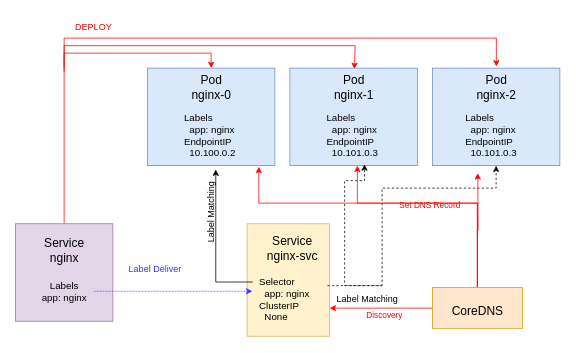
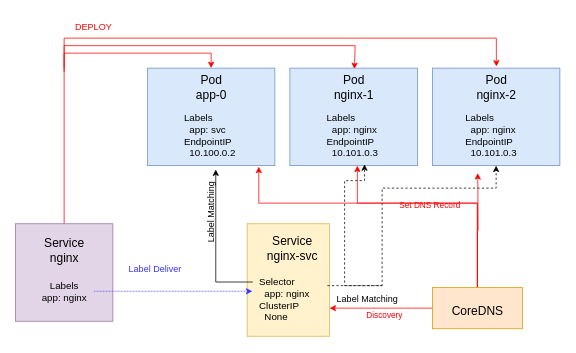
node "Pod nginx-0": label "Pod nginx-0" -> "Pod app-0"
node "Labels app: nginx EndpointIP 10.100.0.2": label "Labels app: nginx EndpointIP 10.100.0.2" -> "Labels app: svc EndpointIP 10.100.0.2"
